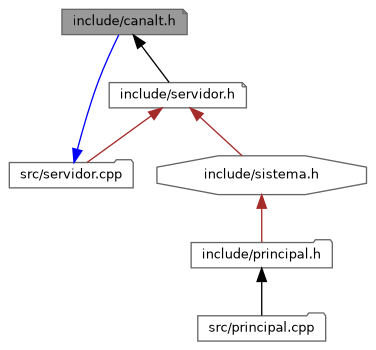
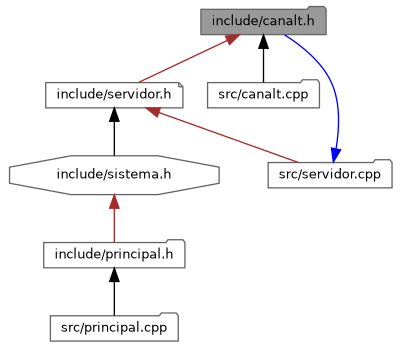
node "include/canalt.h": shape note -> folder
edge "include/servidor.h" -> "include/canalt.h": color black -> brown
node "src/canalt.cpp": added
edge "include/sistema.h" -> "include/servidor.h": color brown -> black
